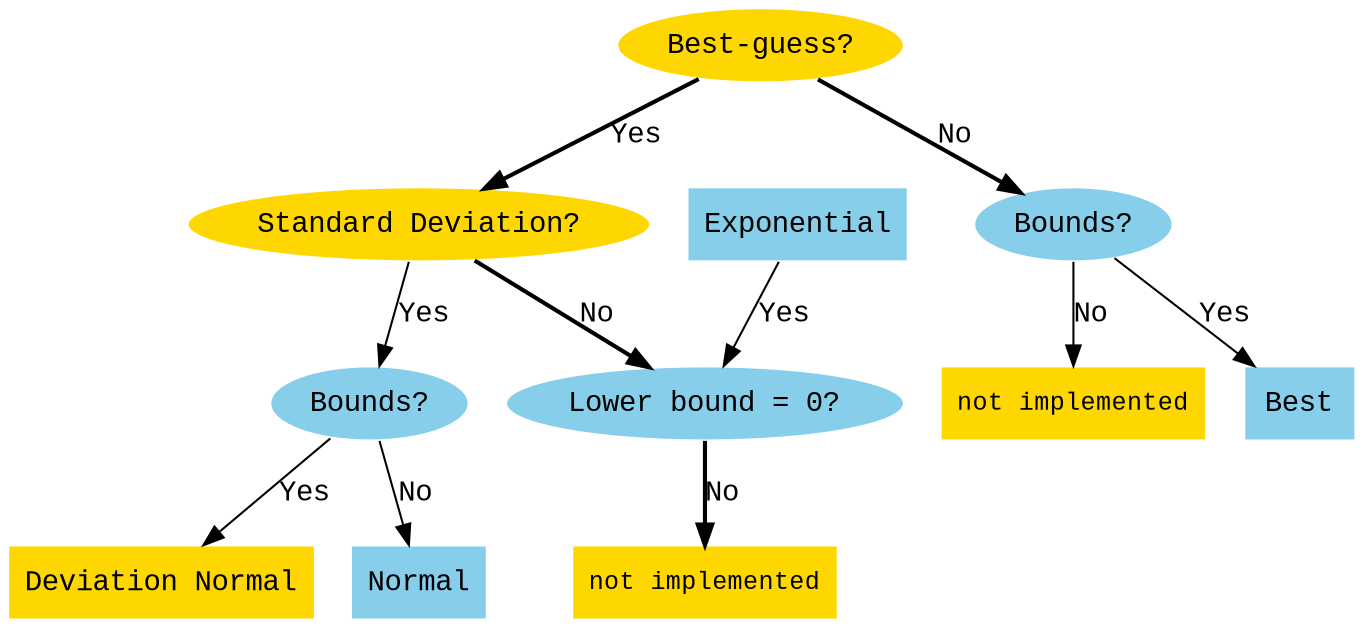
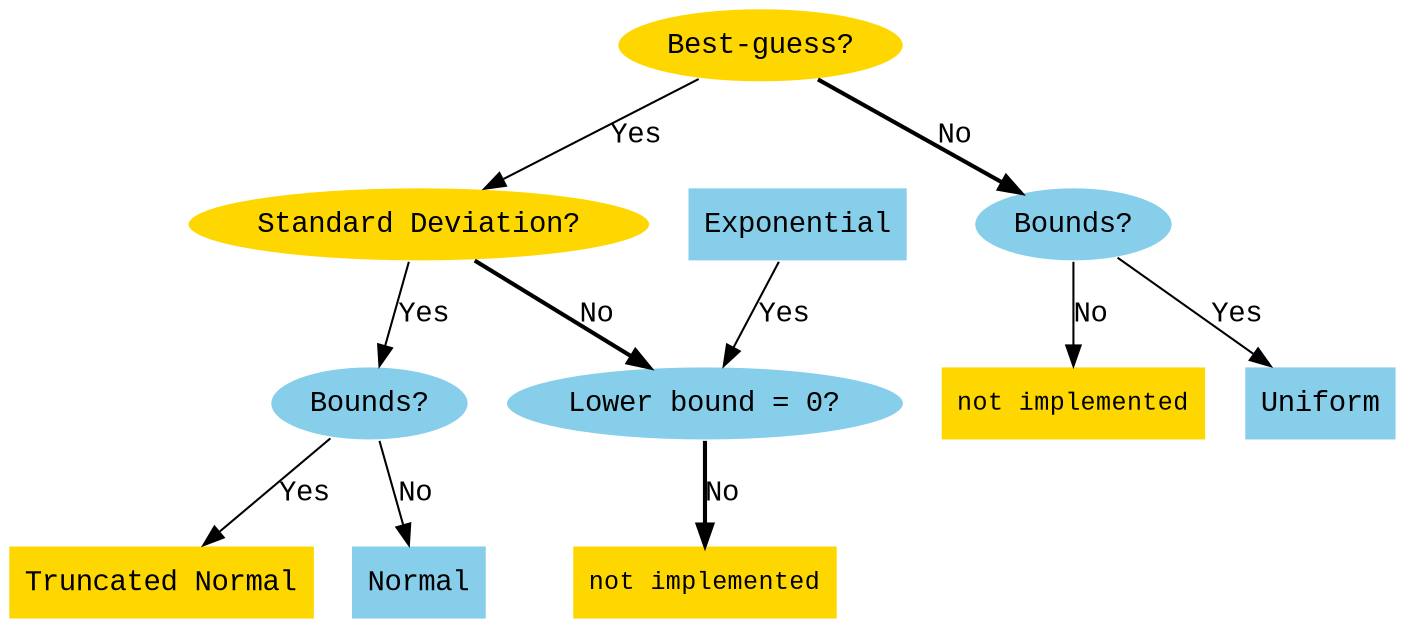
edge "Best-guess?" -> "Standard Deviation?": style bold -> solid
node "Best": label "Best" -> "Uniform"
node "Deviation Normal": label "Deviation Normal" -> "Truncated Normal"
